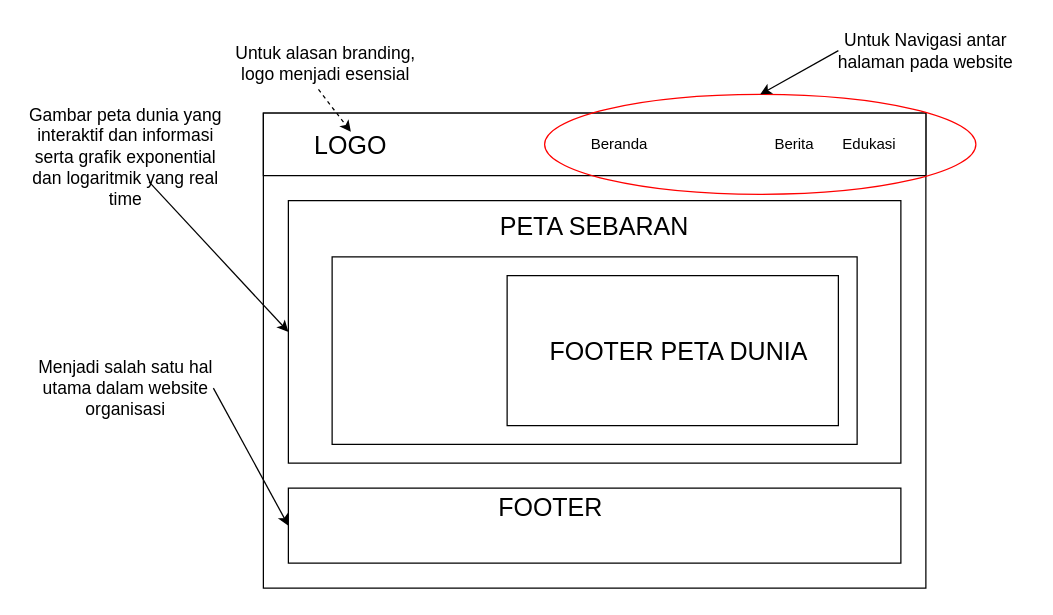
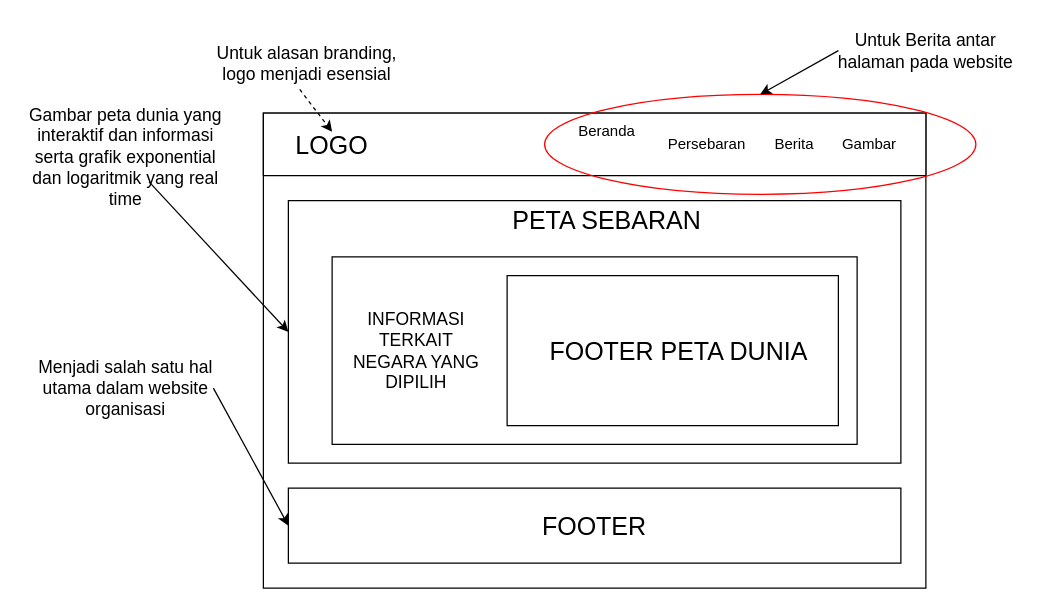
node "Untuk Navigasi antar halaman pada website": label "Untuk Navigasi antar halaman pada website" -> "Untuk Berita antar halaman pada website"
node "Untuk alasan branding, logo menjadi esensial": moved (326, 63) -> (307, 63)
node "LOGO": moved (351, 144) -> (332, 144)
node "Beranda": moved (619, 144) -> (607, 132)
node "Persebaran": added
node "Edukasi": label "Edukasi" -> "Gambar"
node "PETA SEBARAN": moved (594, 226) -> (607, 219)
node "INFORMASI TERKAIT NEGARA YANG DIPILIH": added
node "FOOTER": moved (551, 507) -> (594, 526)
